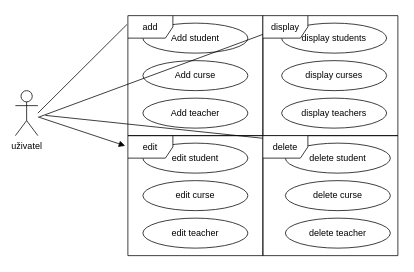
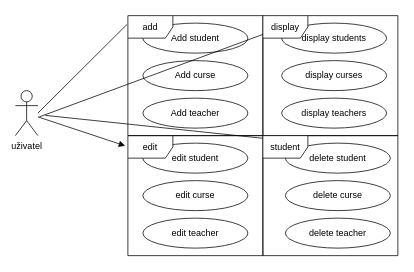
node "delete": label "delete" -> "student"
